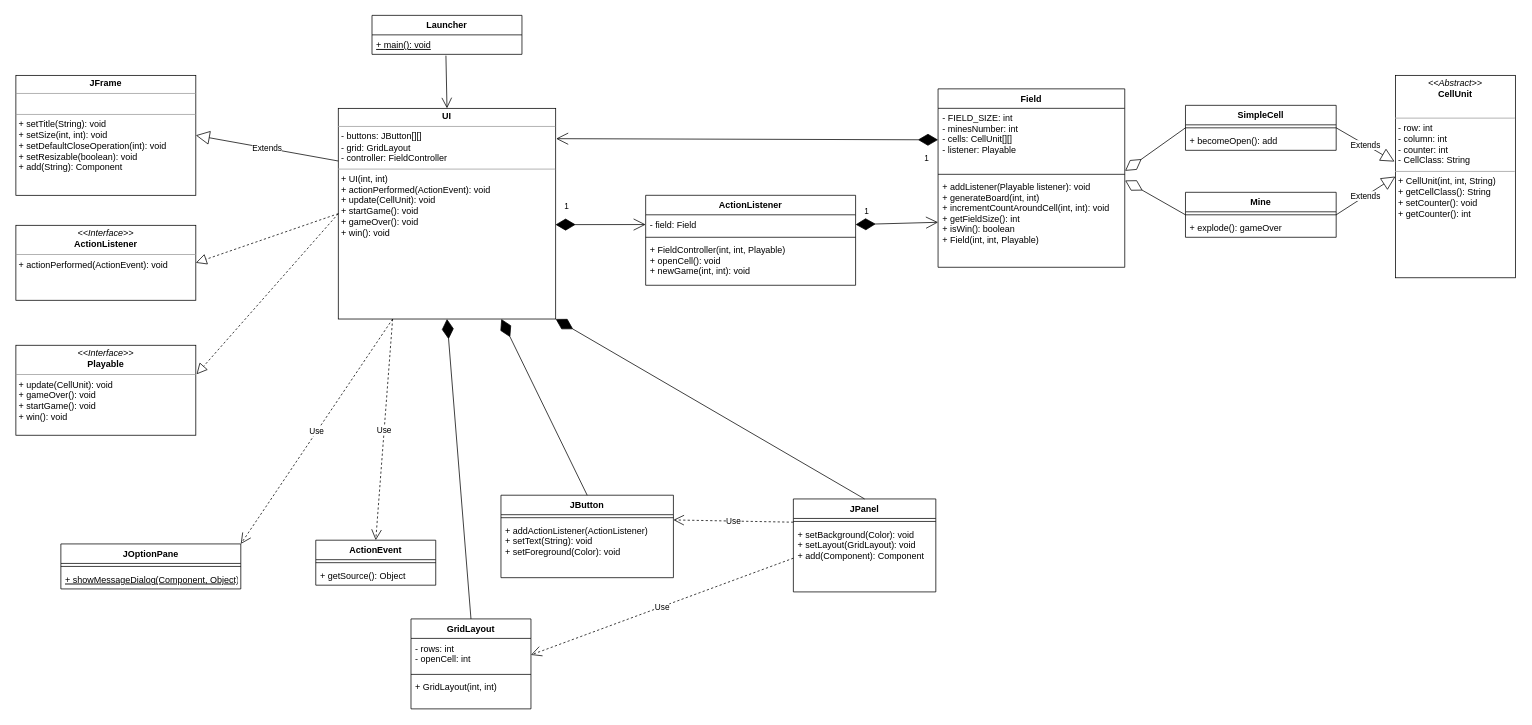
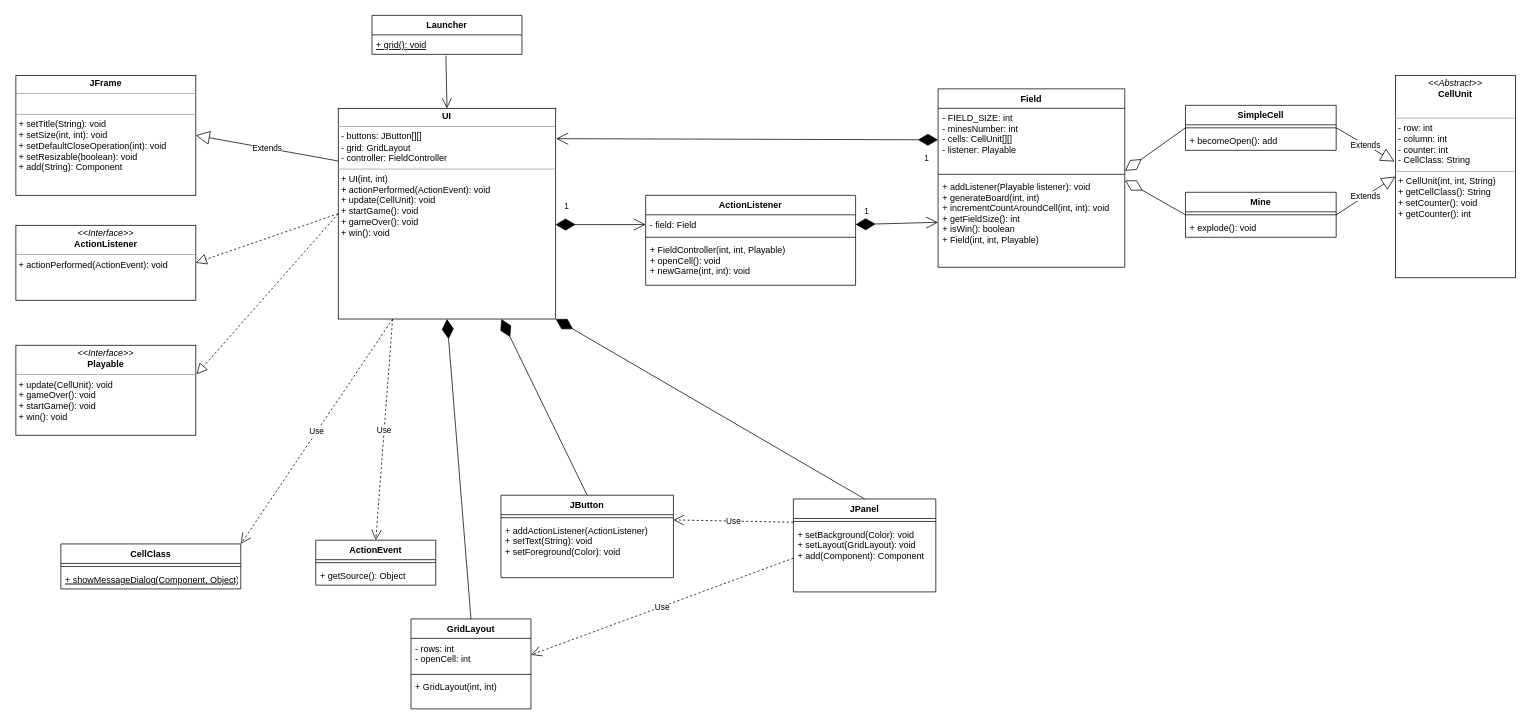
node "+ main(): void": label "+ main(): void" -> "+ grid(): void"
node "+ explode(): gameOver": label "+ explode(): gameOver" -> "+ explode(): void"
node "JOptionPane": label "JOptionPane" -> "CellClass"
